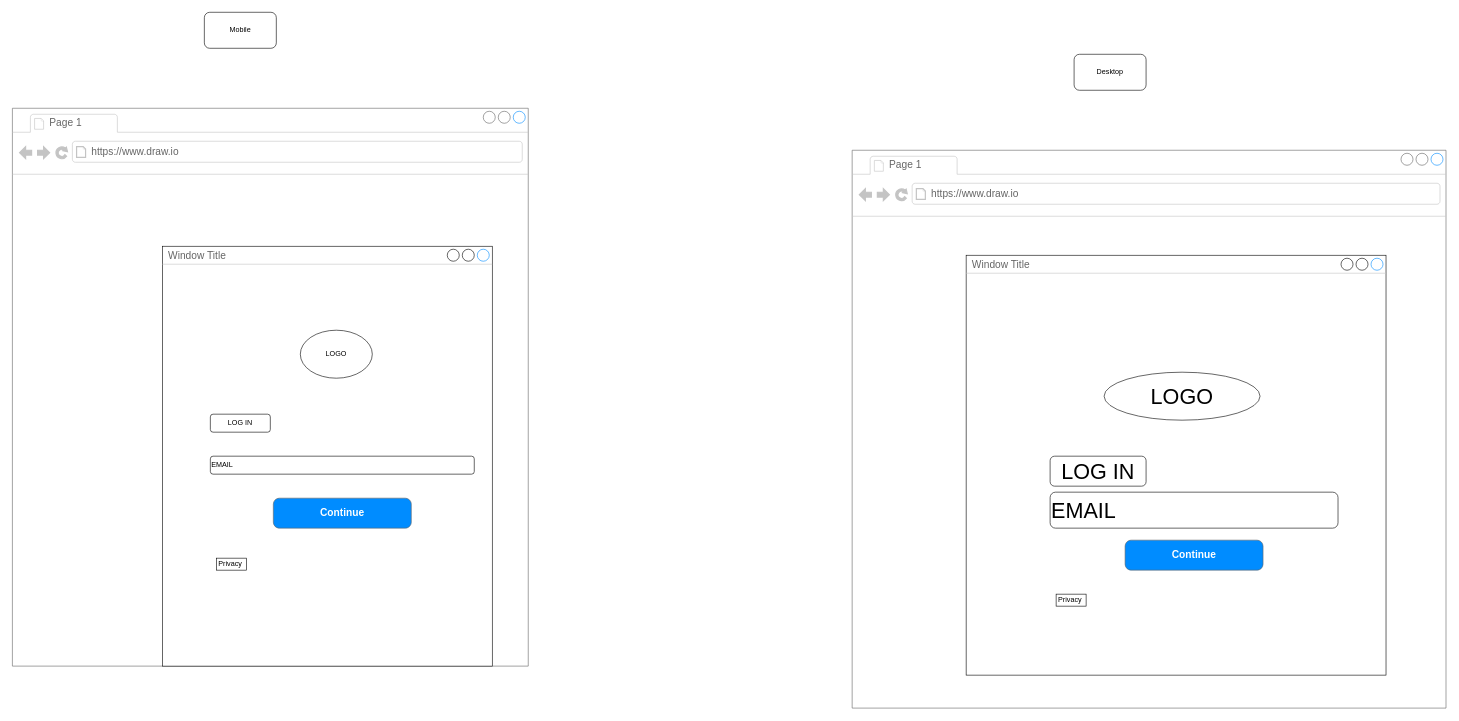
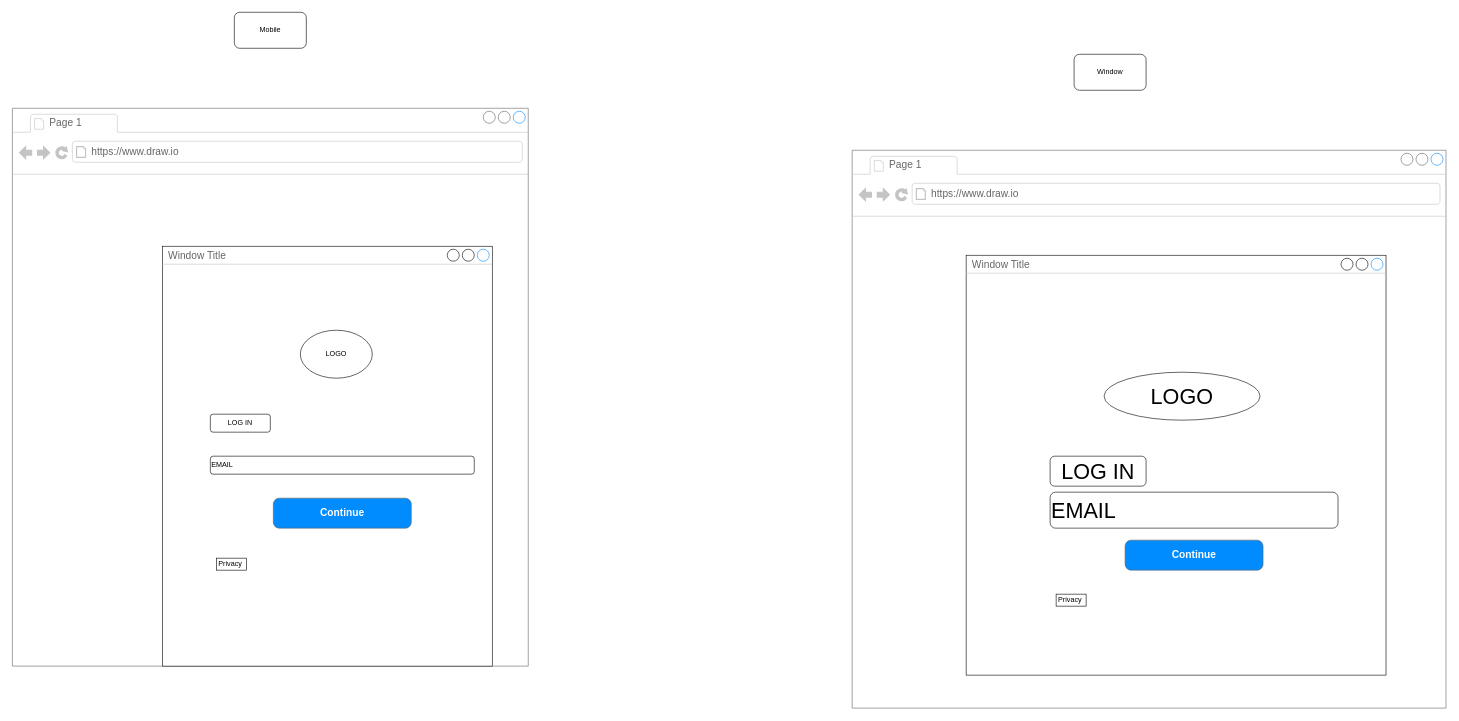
node "Mobile": moved (240, 30) -> (270, 30)
node "Desktop": label "Desktop" -> "Window"
